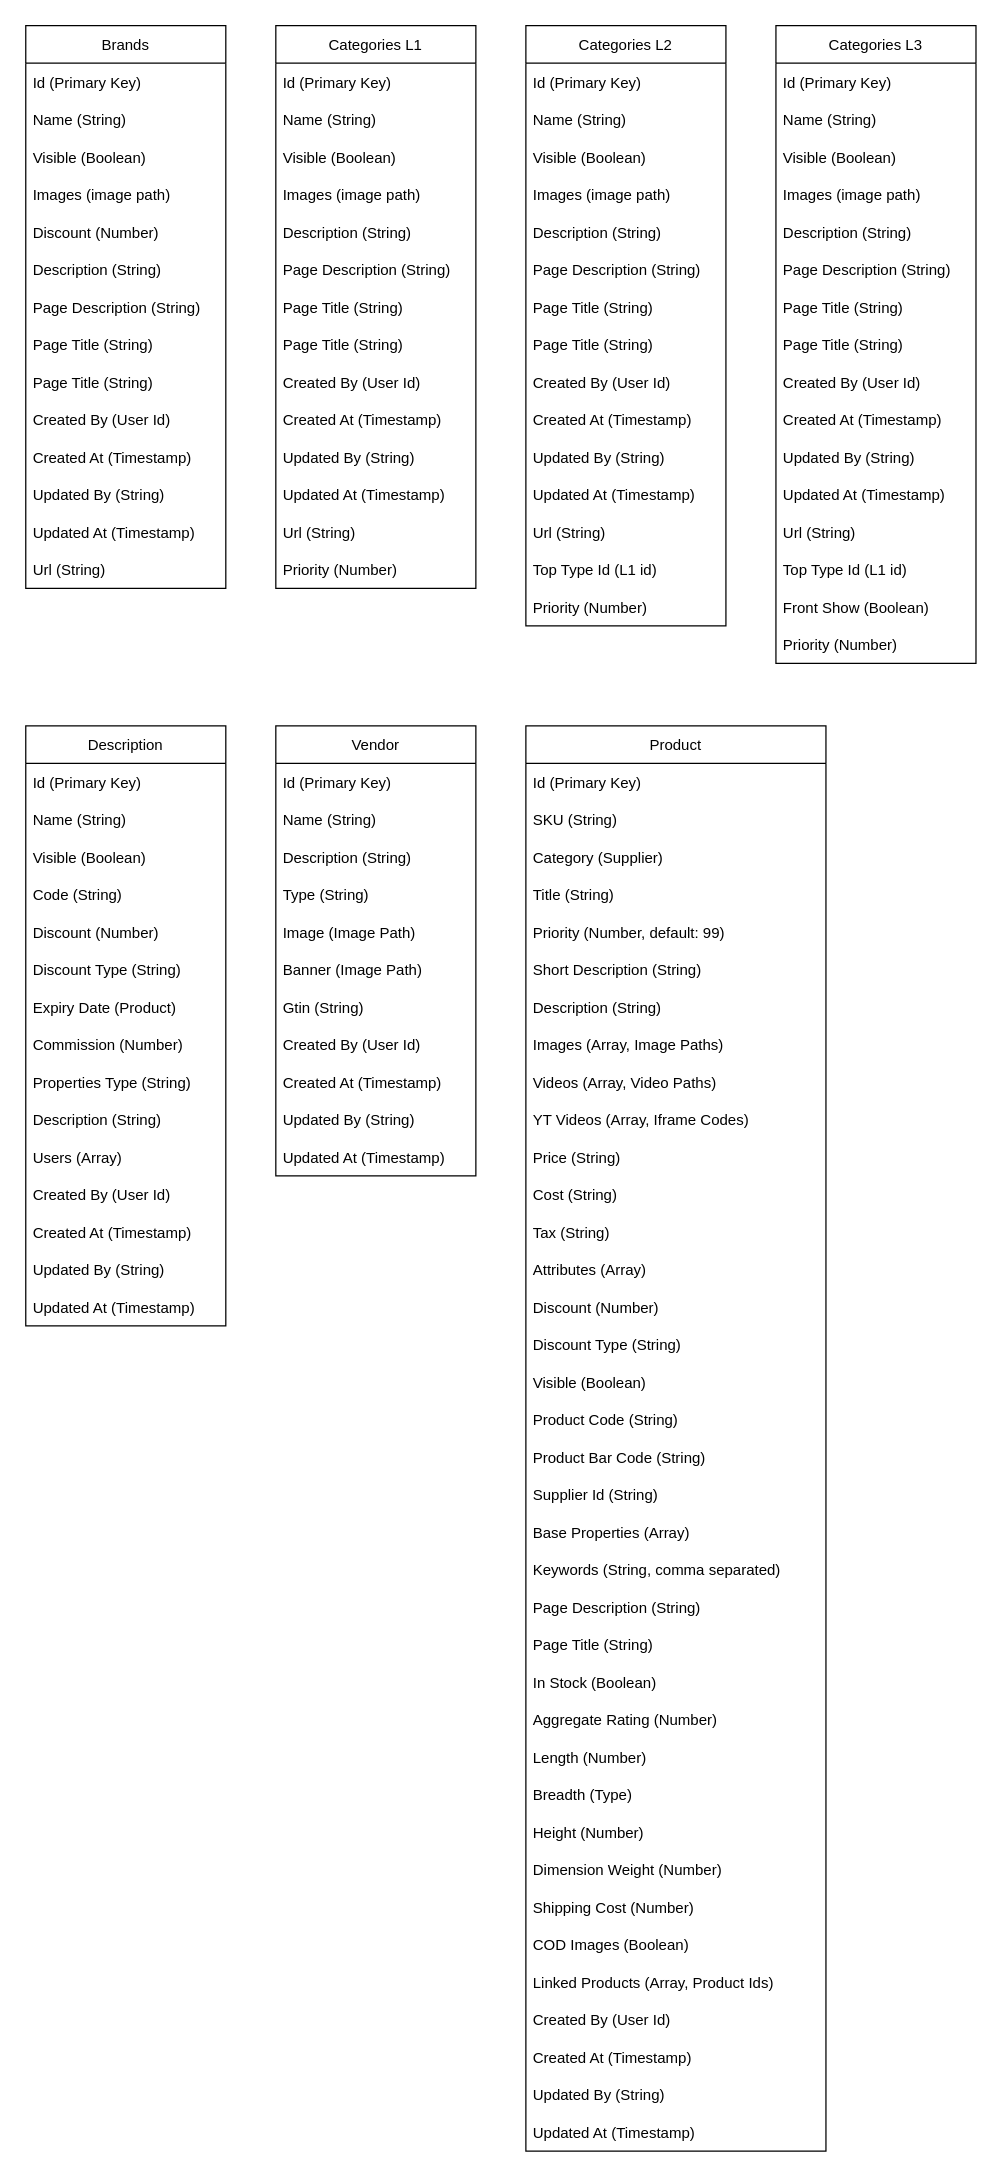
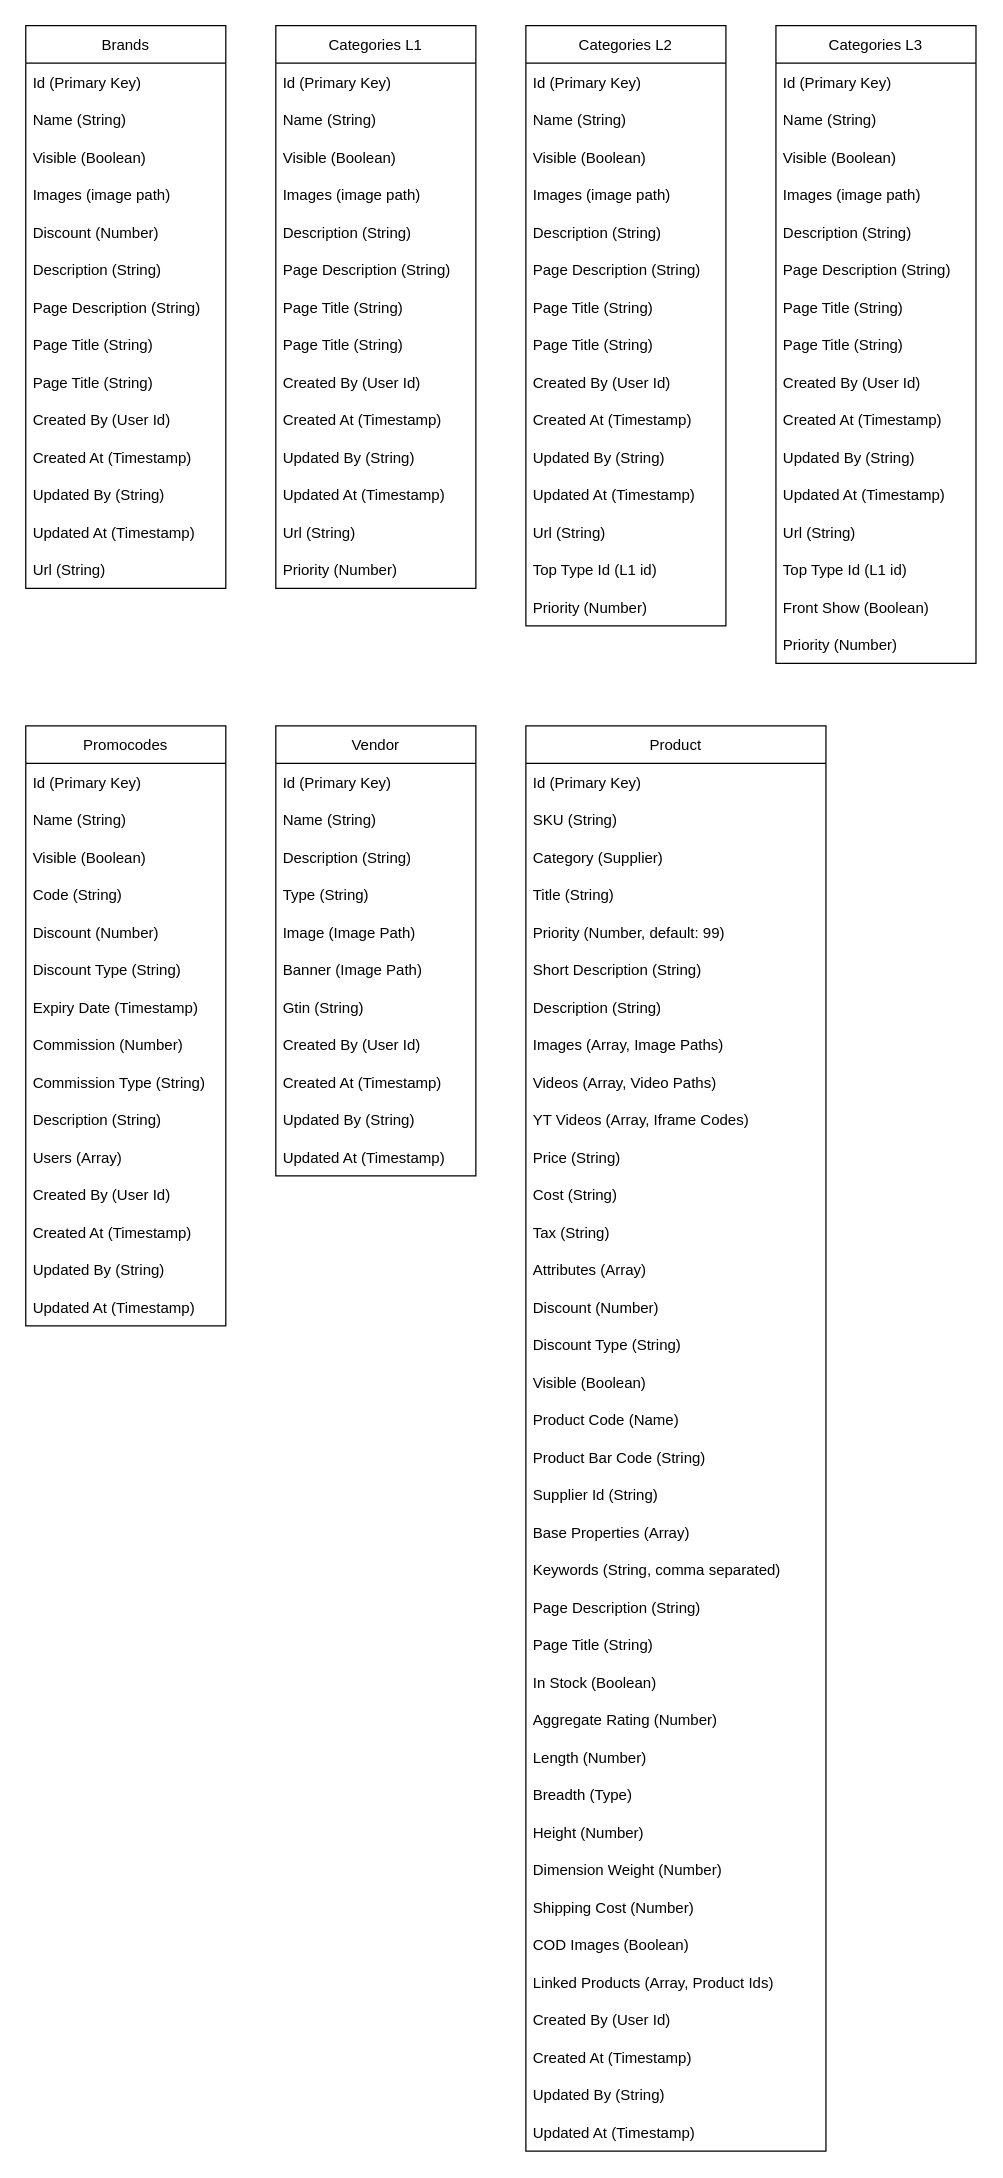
node "Description": label "Description" -> "Promocodes"
node "Expiry Date (Product)": label "Expiry Date (Product)" -> "Expiry Date (Timestamp)"
node "Properties Type (String)": label "Properties Type (String)" -> "Commission Type (String)"
node "Product Code (String)": label "Product Code (String)" -> "Product Code (Name)"
